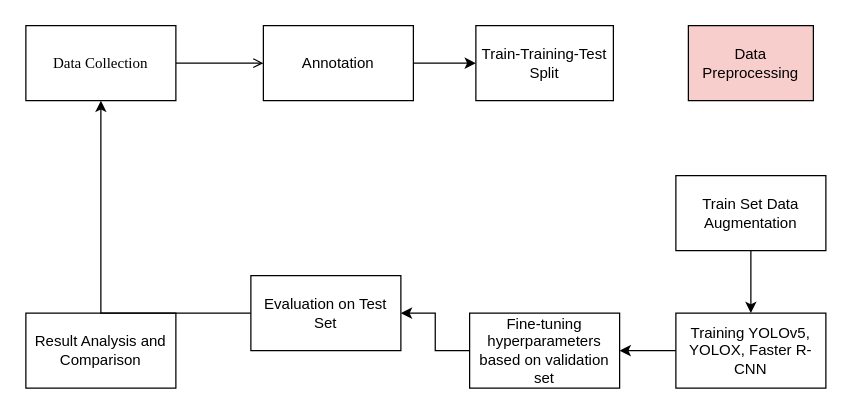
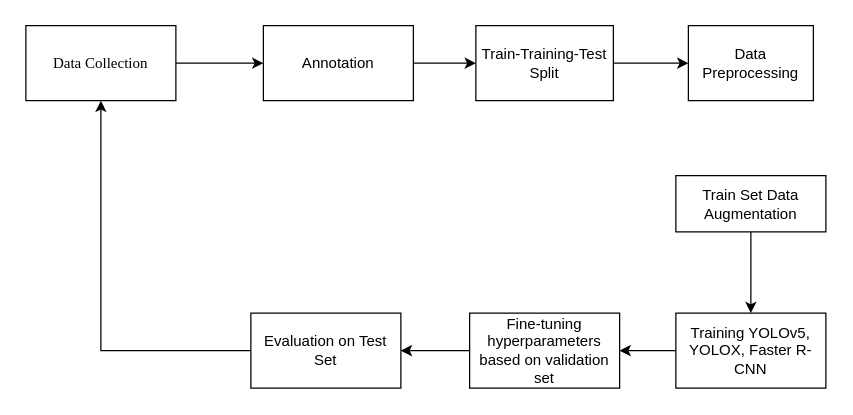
edge "Data Collection" -> "Annotation": arrowhead open -> classic
edge "Train-Training-Test Split" -> "Data Preprocessing": added
node "Data Preprocessing": fillcolor #f8cecc -> #ffffff
node "Train Set Data Augmentation": size 150x75 -> 150x56
node "Evaluation on Test Set": moved (326, 313) -> (326, 351)
node "Result Analysis and Comparison": removed
